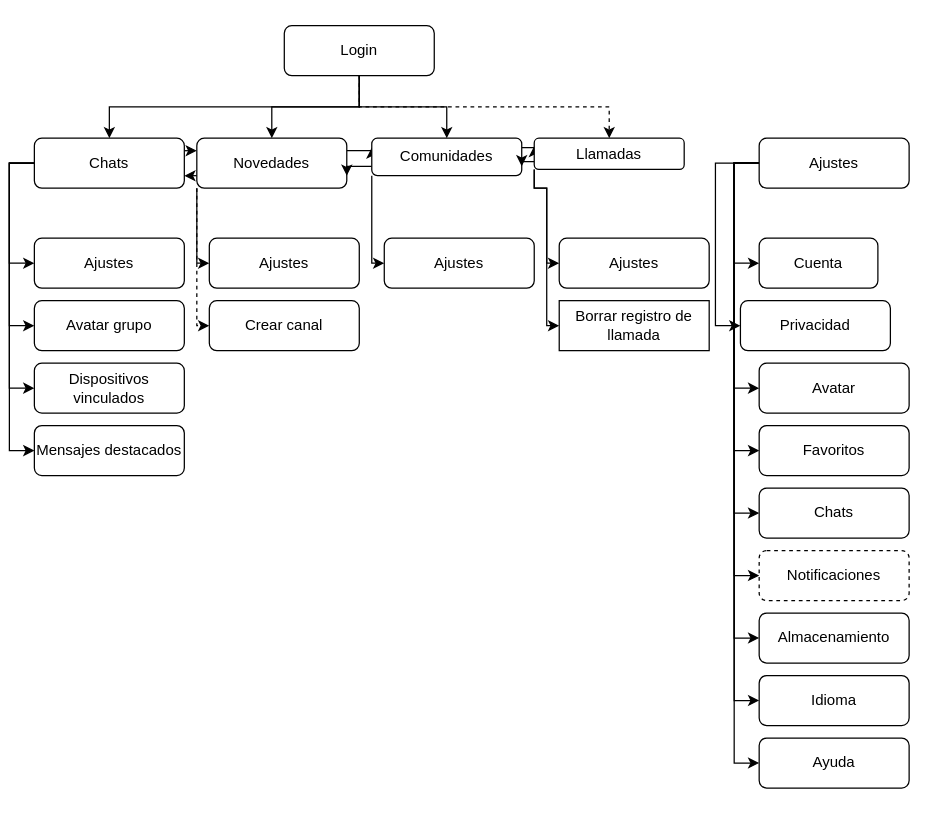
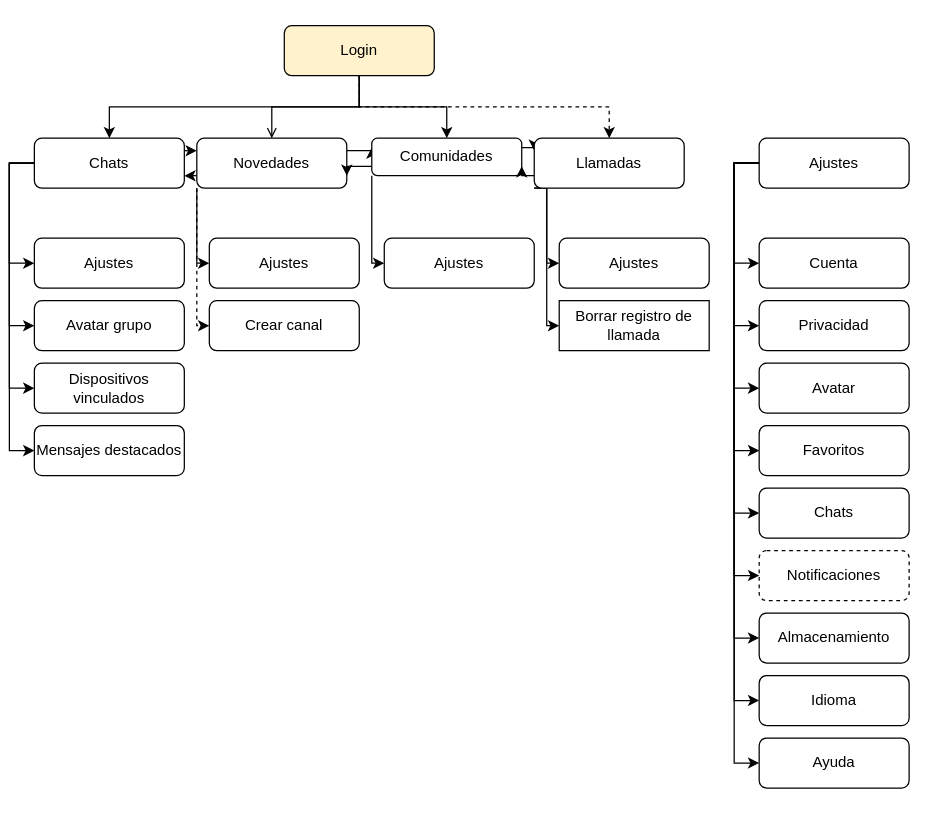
node "Login": fillcolor #ffffff -> #fff2cc
edge "Login" -> "Novedades": arrowhead classic -> open
node "Llamadas": size 150x31 -> 150x50
node "Cuenta": size 119x50 -> 150x50
node "Privacidad": moved (816, 326) -> (834, 326)
